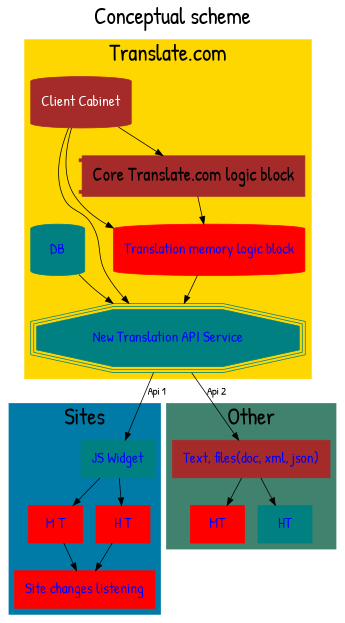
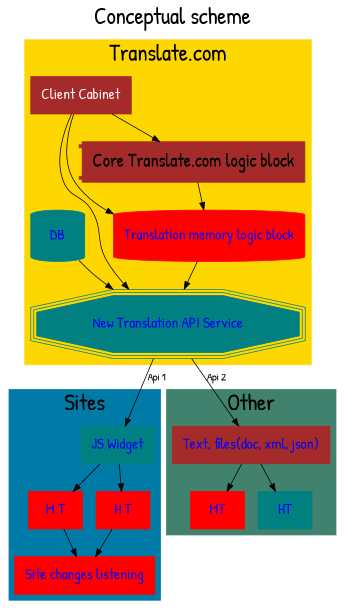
node "Client Cabinet": shape cylinder -> box
